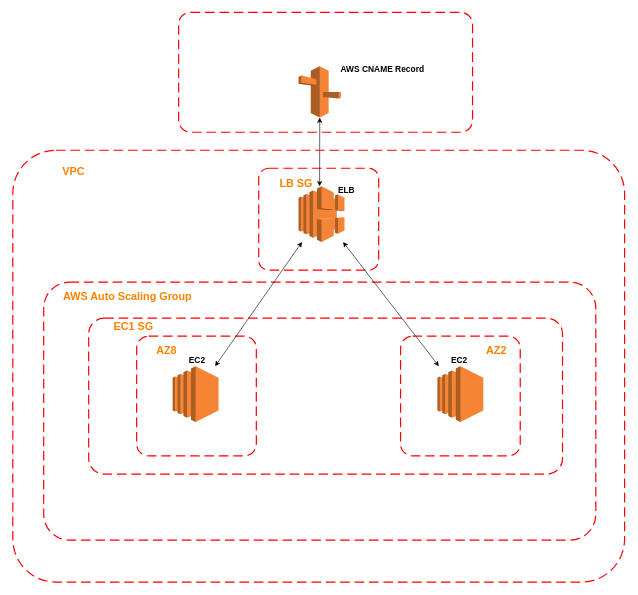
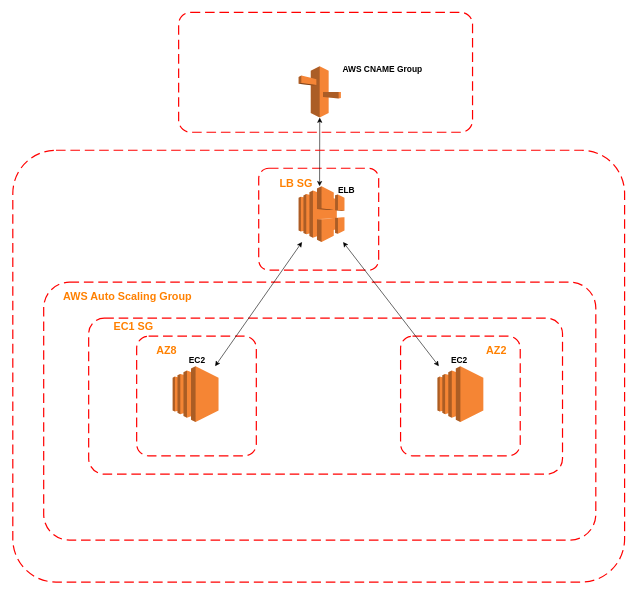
node "AWS CNAME Record": label "AWS CNAME Record" -> "AWS CNAME Group"
node "VPC": removed
